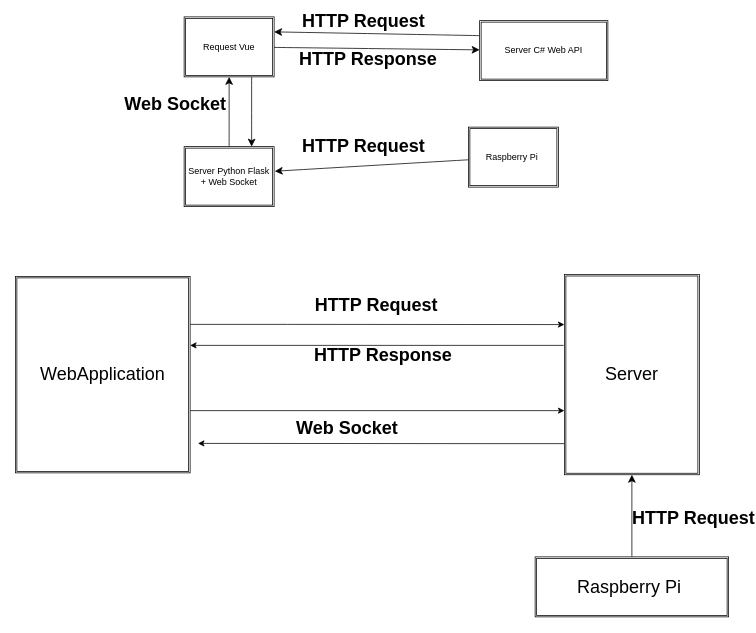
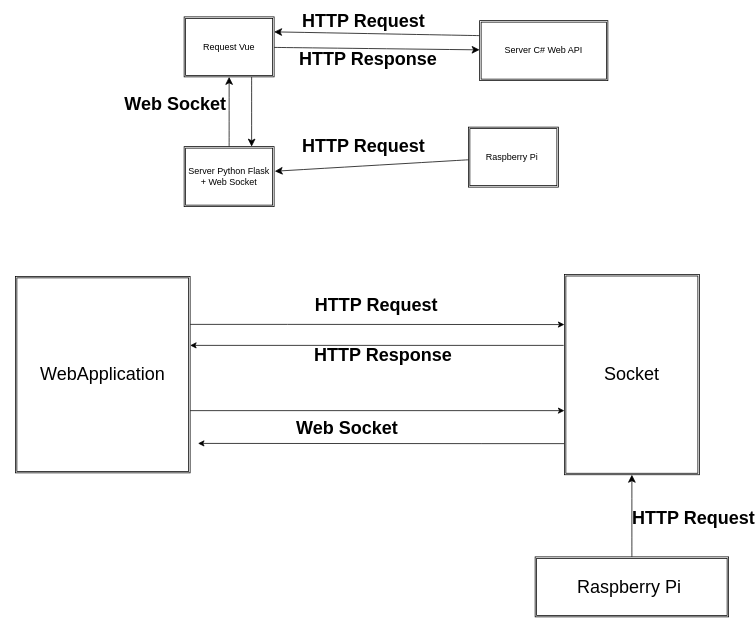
node "Server": label "Server" -> "Socket"
